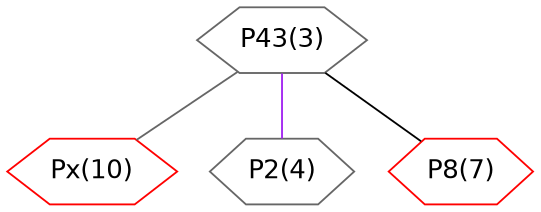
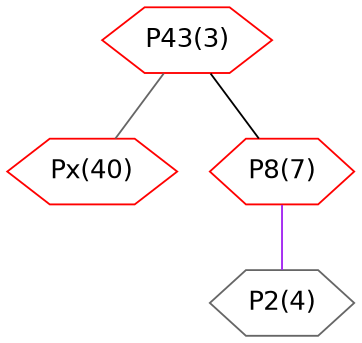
node "P43(3)": color gray40 -> red
edge "P43(3)" -- "P2(4)": now "P8(7)" -- "P2(4)"
node "Px(10)": label "Px(10)" -> "Px(40)"
